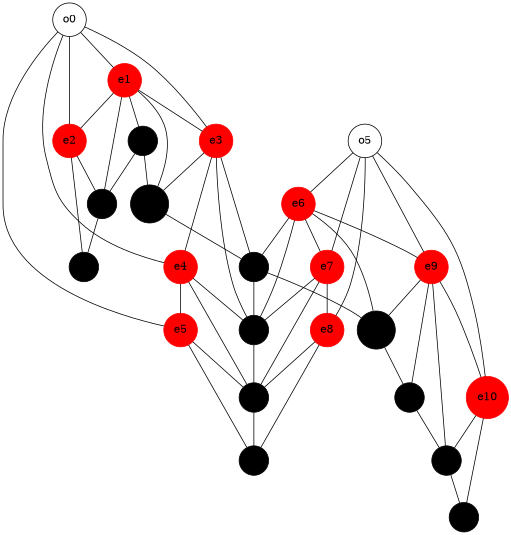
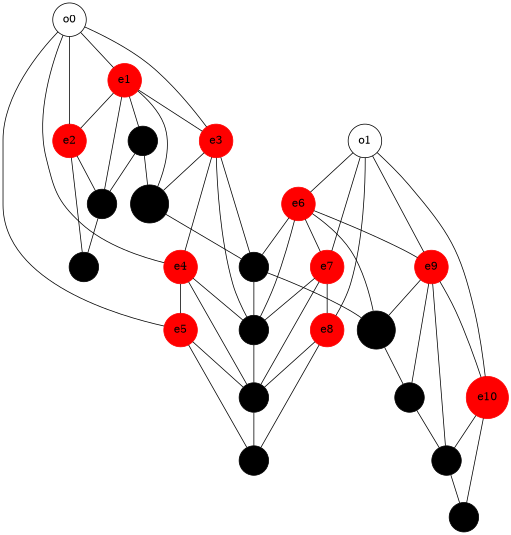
node "o5": label "o5" -> "o1"
